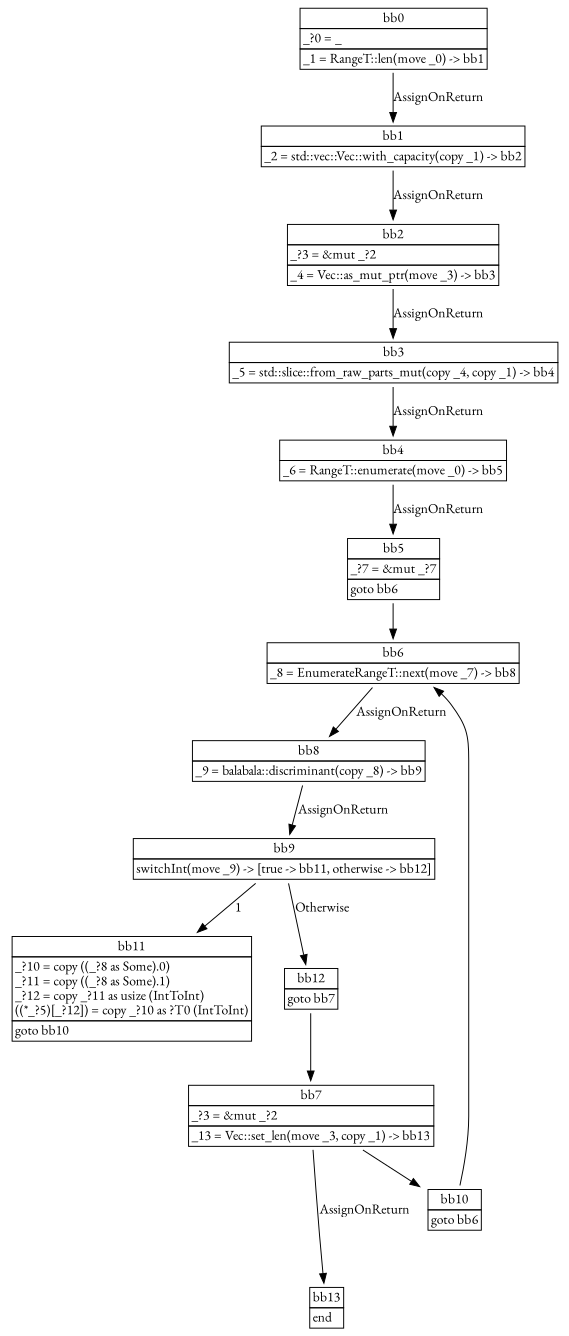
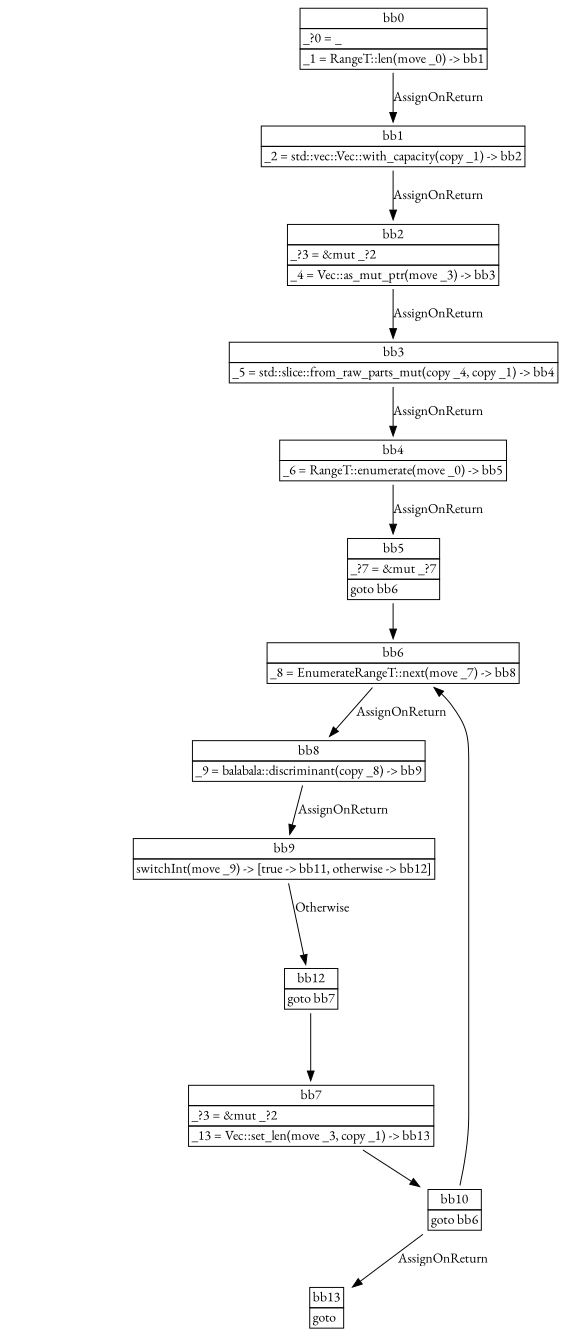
node "bb11": removed
edge "bb7" -> "bb13": now "bb10" -> "bb13"
node "bb13": text "end" -> "goto"
